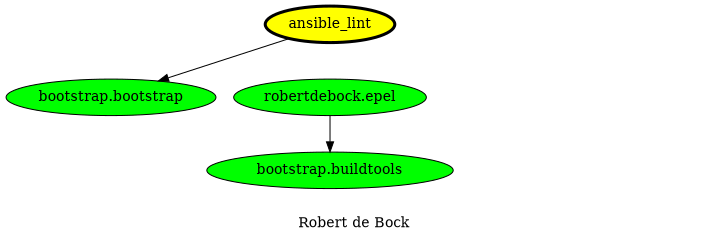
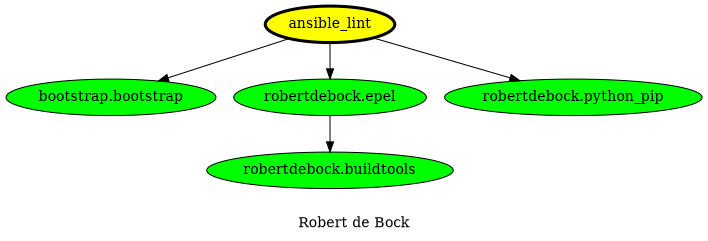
edge "ansible_lint" -> "robertdebock.epel": added
node "robertdebock.python_pip": added
node "bootstrap.buildtools": label "bootstrap.buildtools" -> "robertdebock.buildtools"
